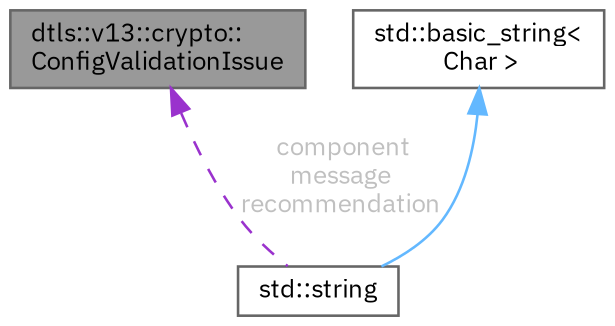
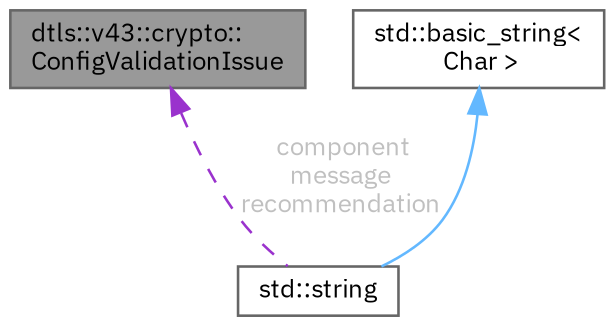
node "dtls::v13::crypto:: ConfigValidationIssue": label "dtls::v13::crypto:: ConfigValidationIssue" -> "dtls::v43::crypto:: ConfigValidationIssue"
